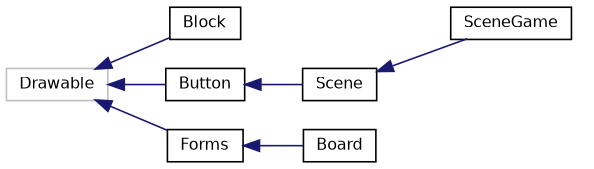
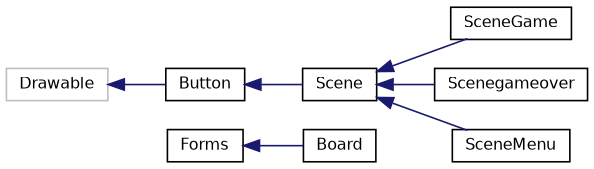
node "Block": removed
node "Scenegameover": added
edge "Forms" -> "Drawable": removed
node "SceneMenu": added
